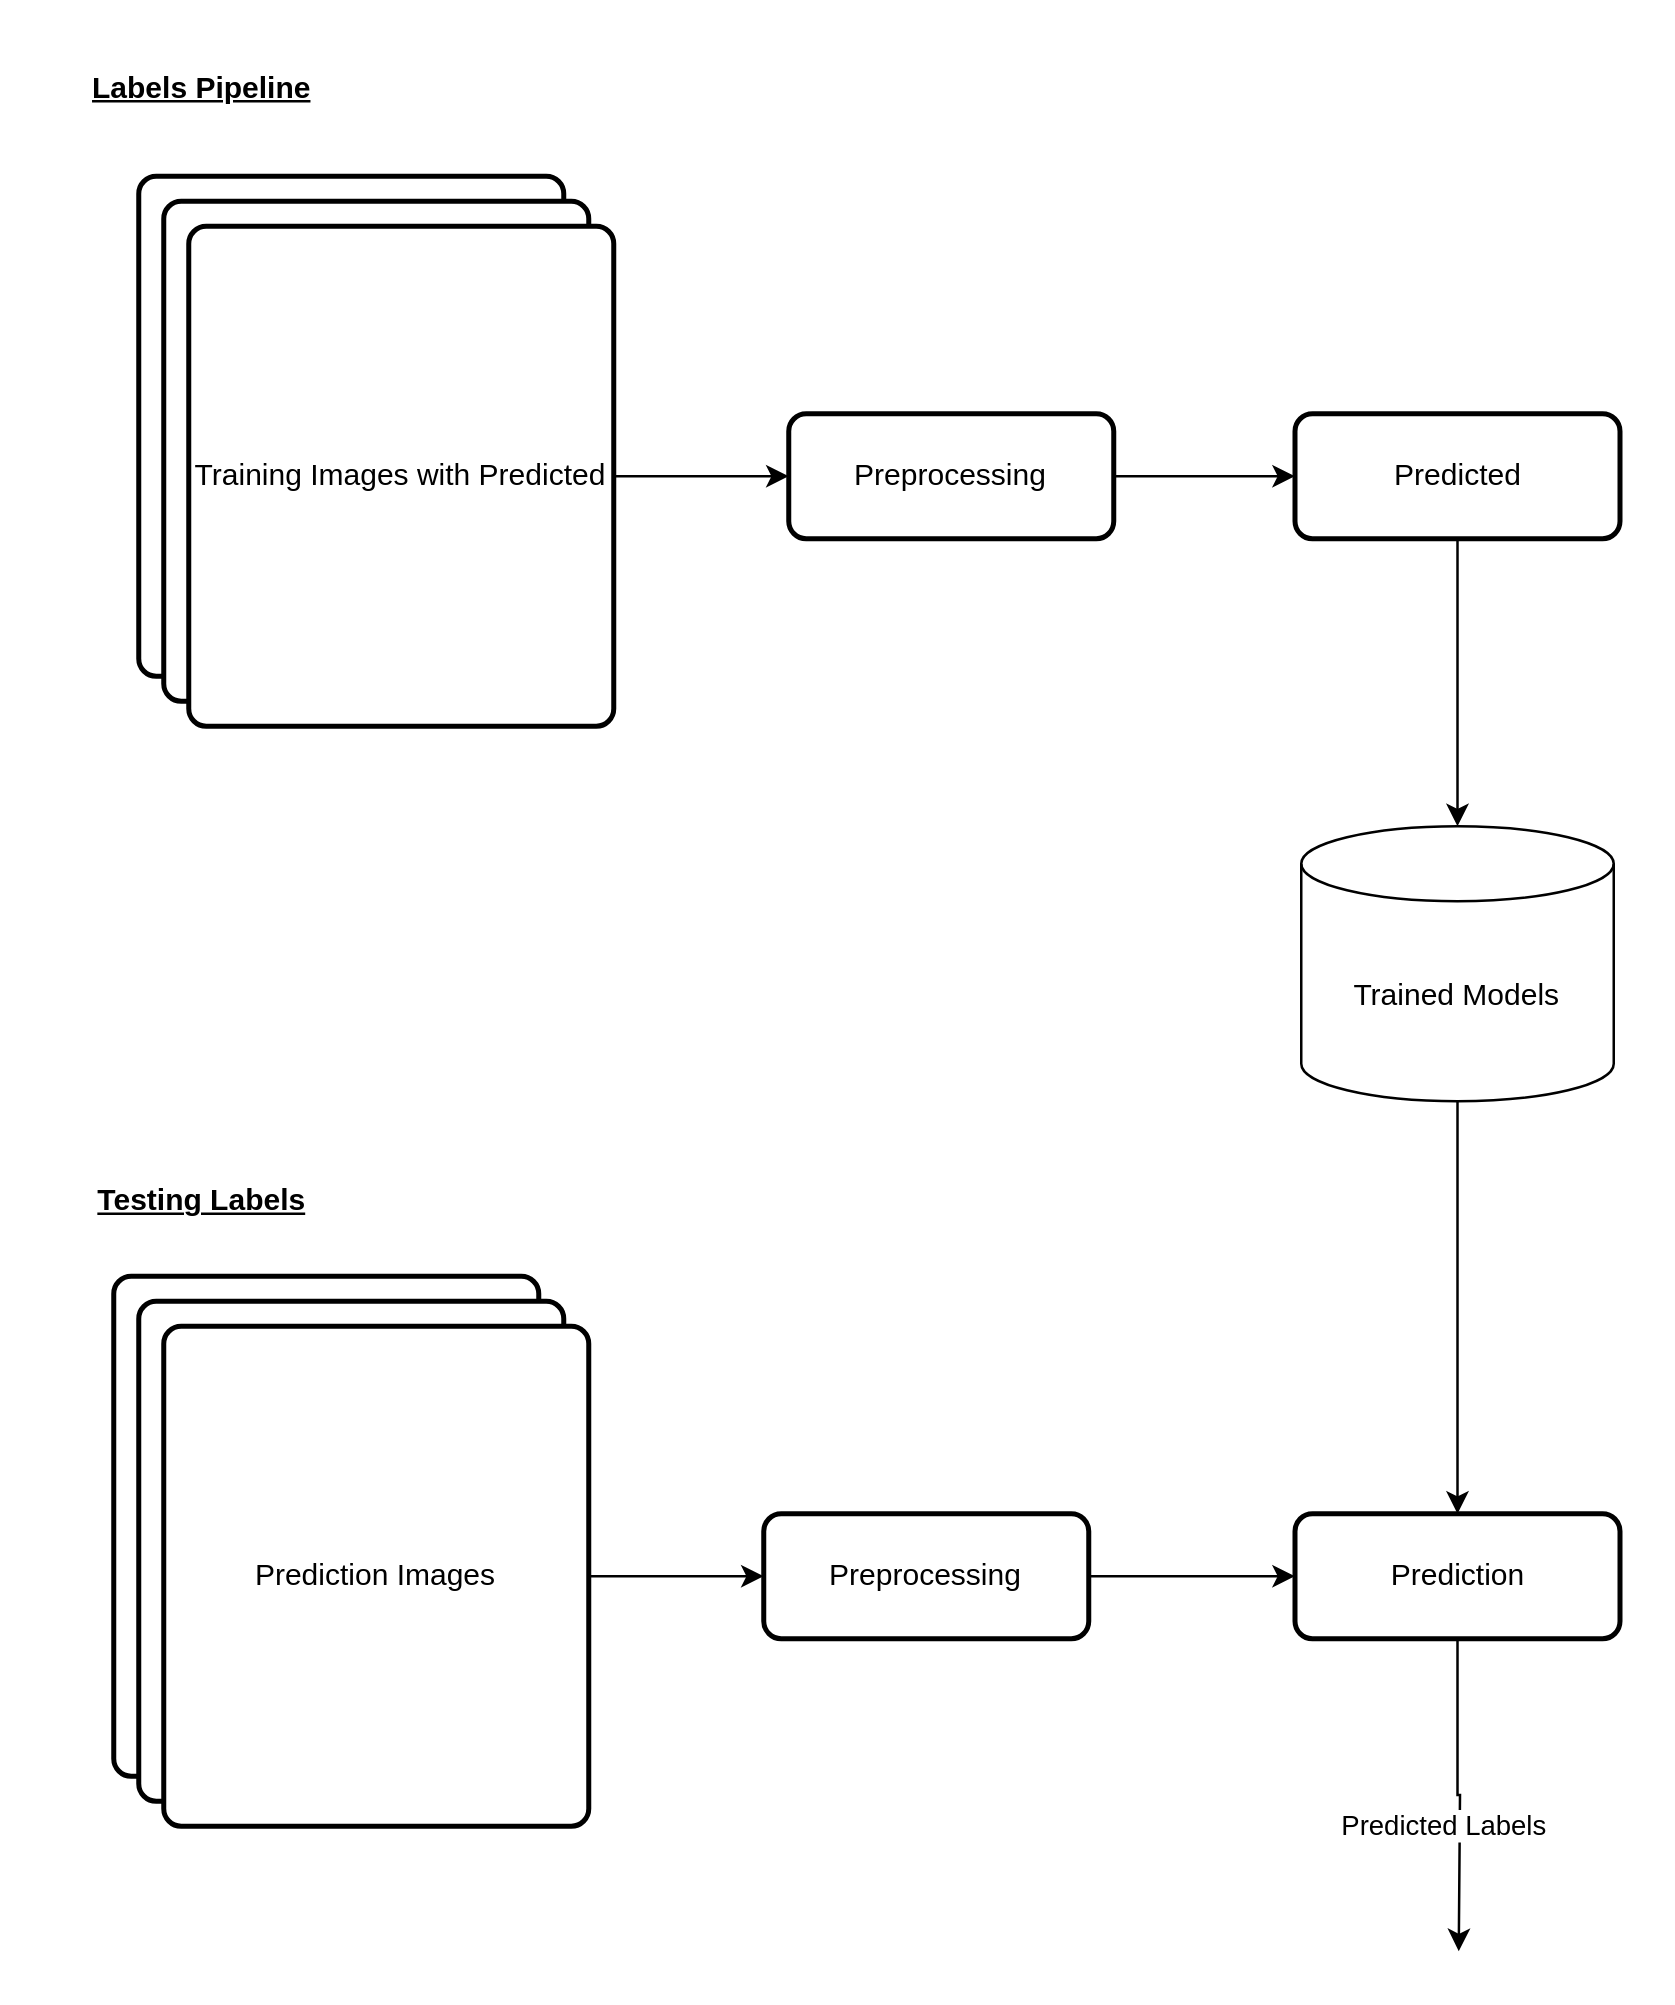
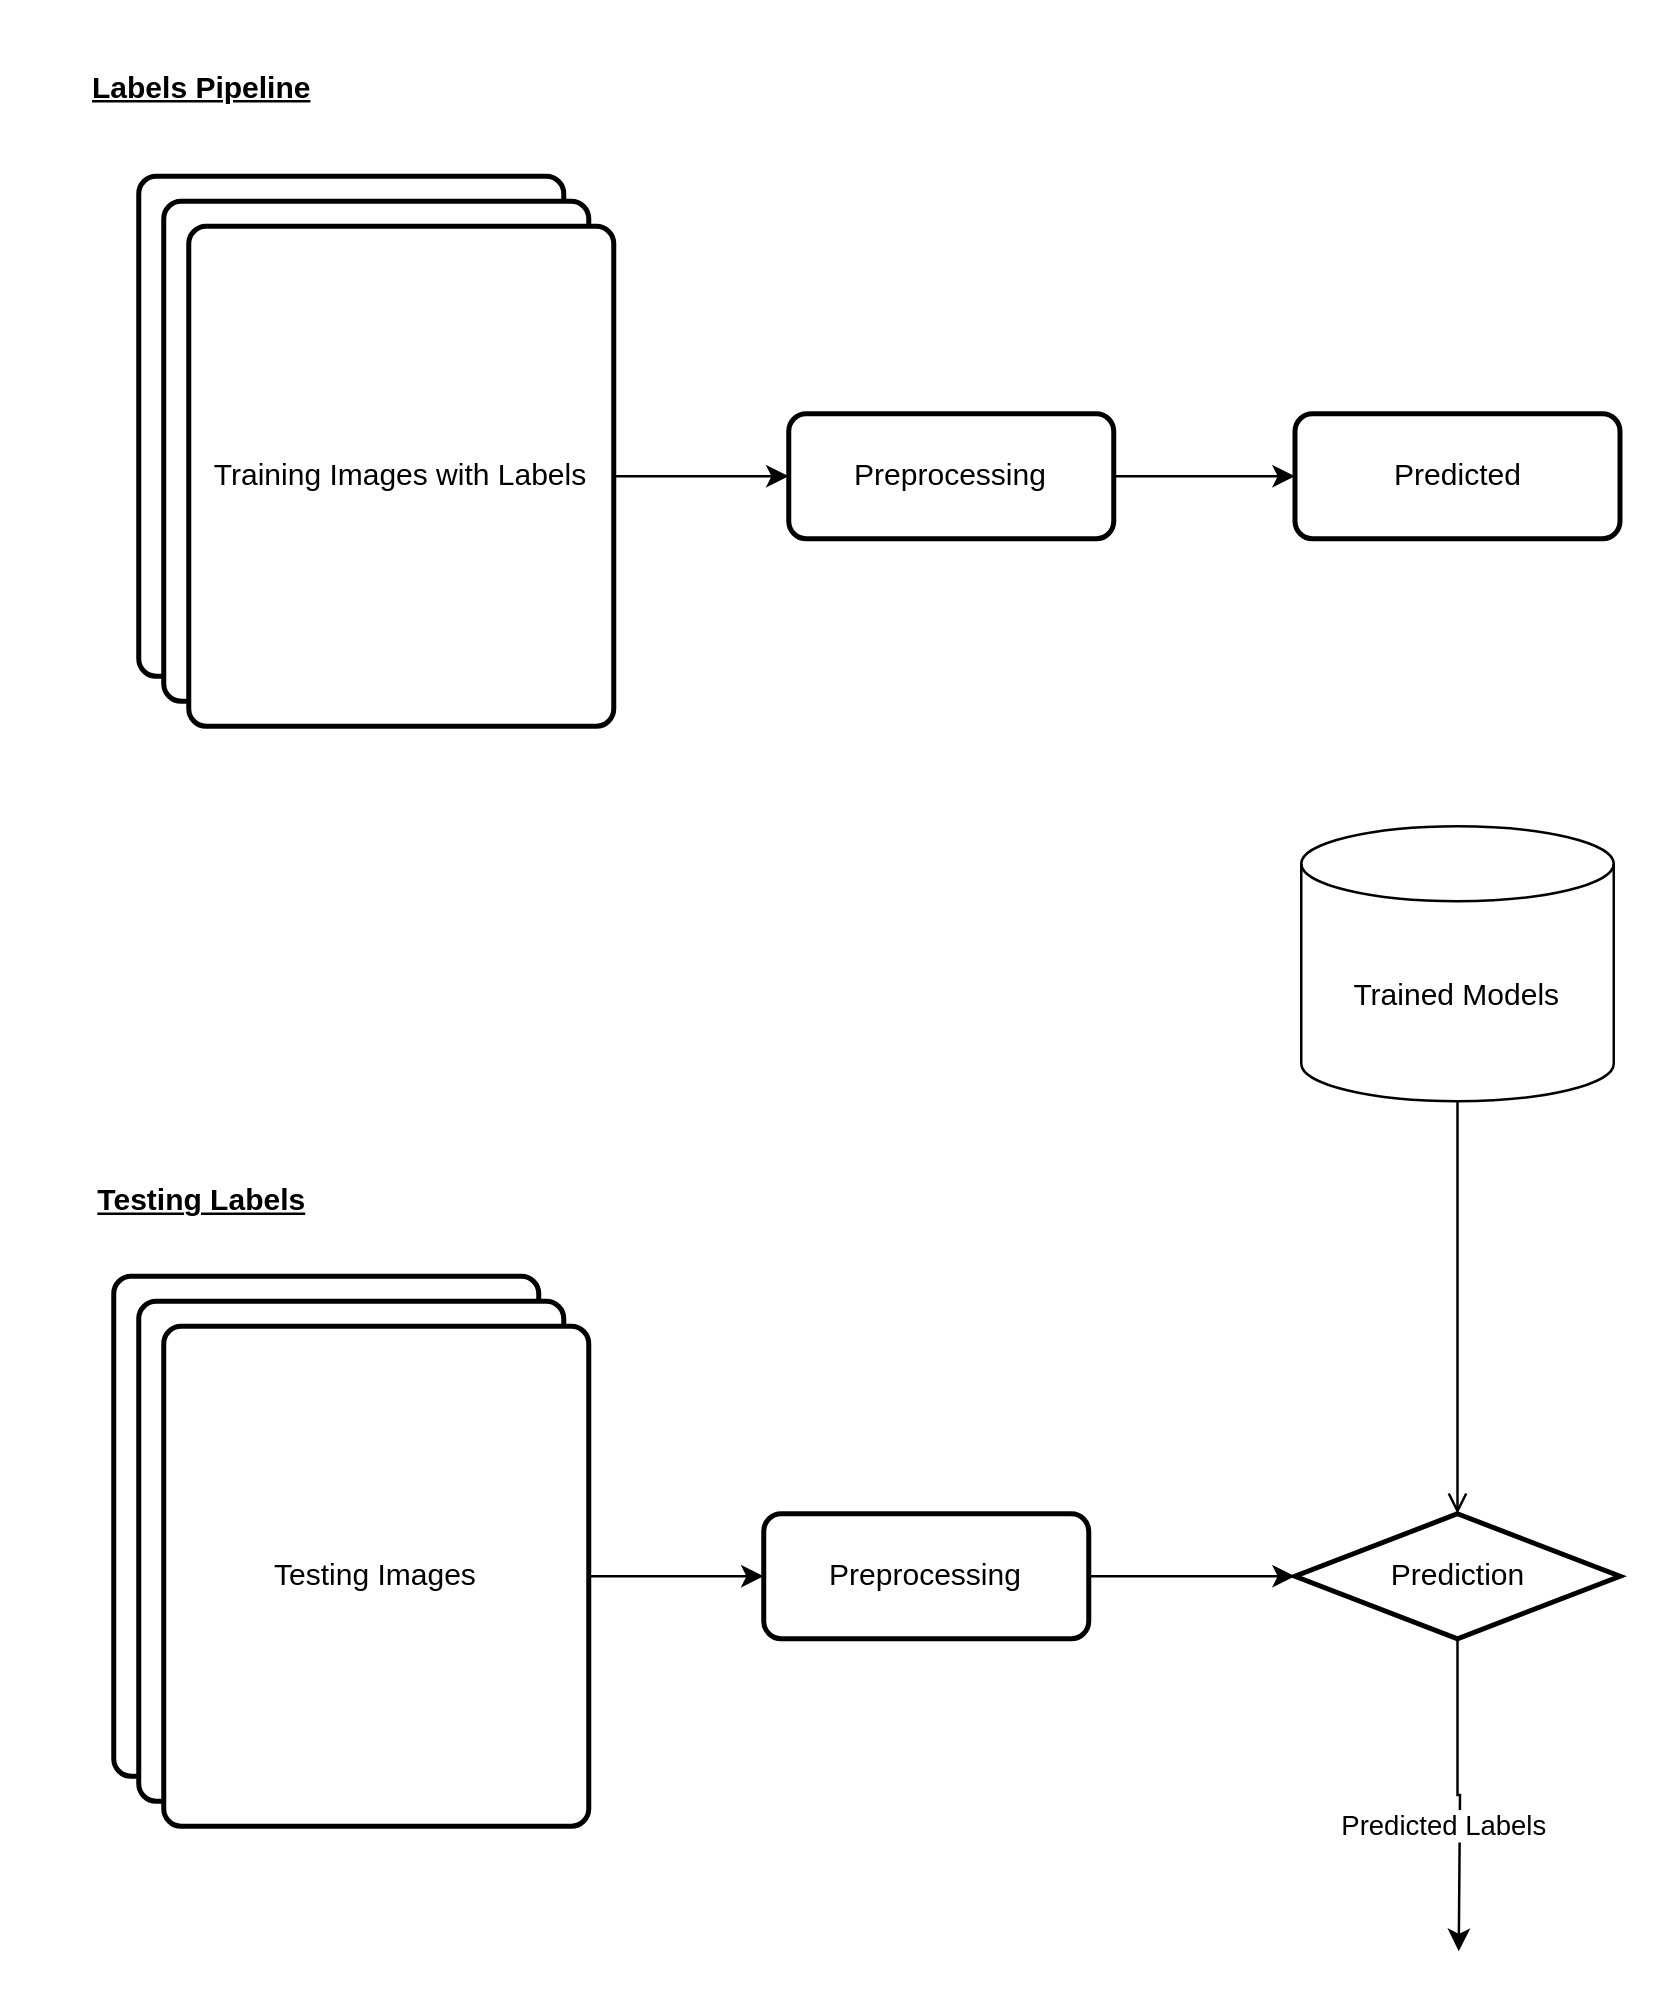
node "Training Images with Predicted": label "Training Images with Predicted" -> "Training Images with Labels"
edge "Predicted" -> "Trained Models": removed
edge "Trained Models" -> "Prediction": arrowhead classic -> open
node "Prediction Images": label "Prediction Images" -> "Testing Images"
node "Prediction": shape rounded rectangle -> diamond
